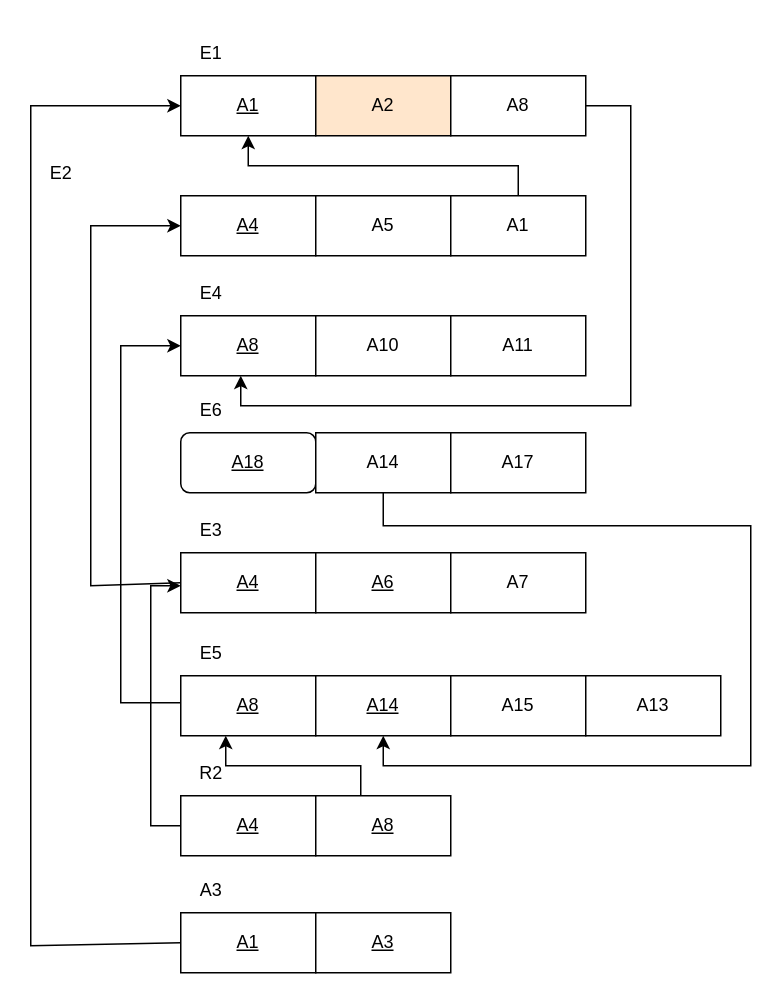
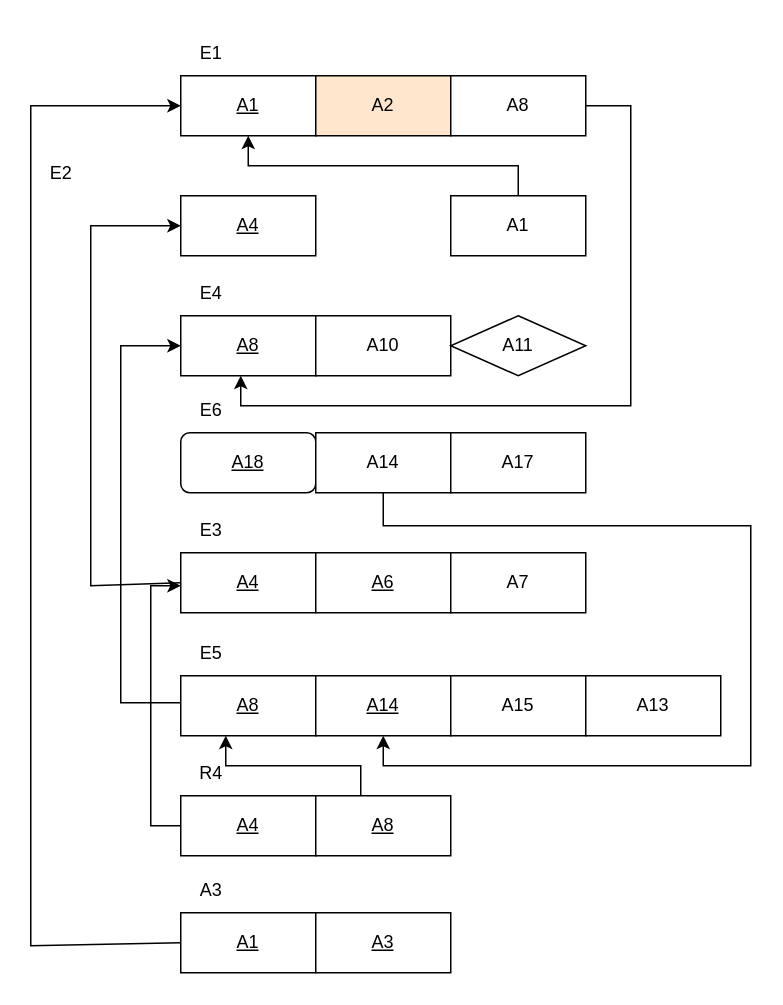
node "A5": removed
node "A11": shape rectangle -> diamond
node "R2": label "R2" -> "R4"
